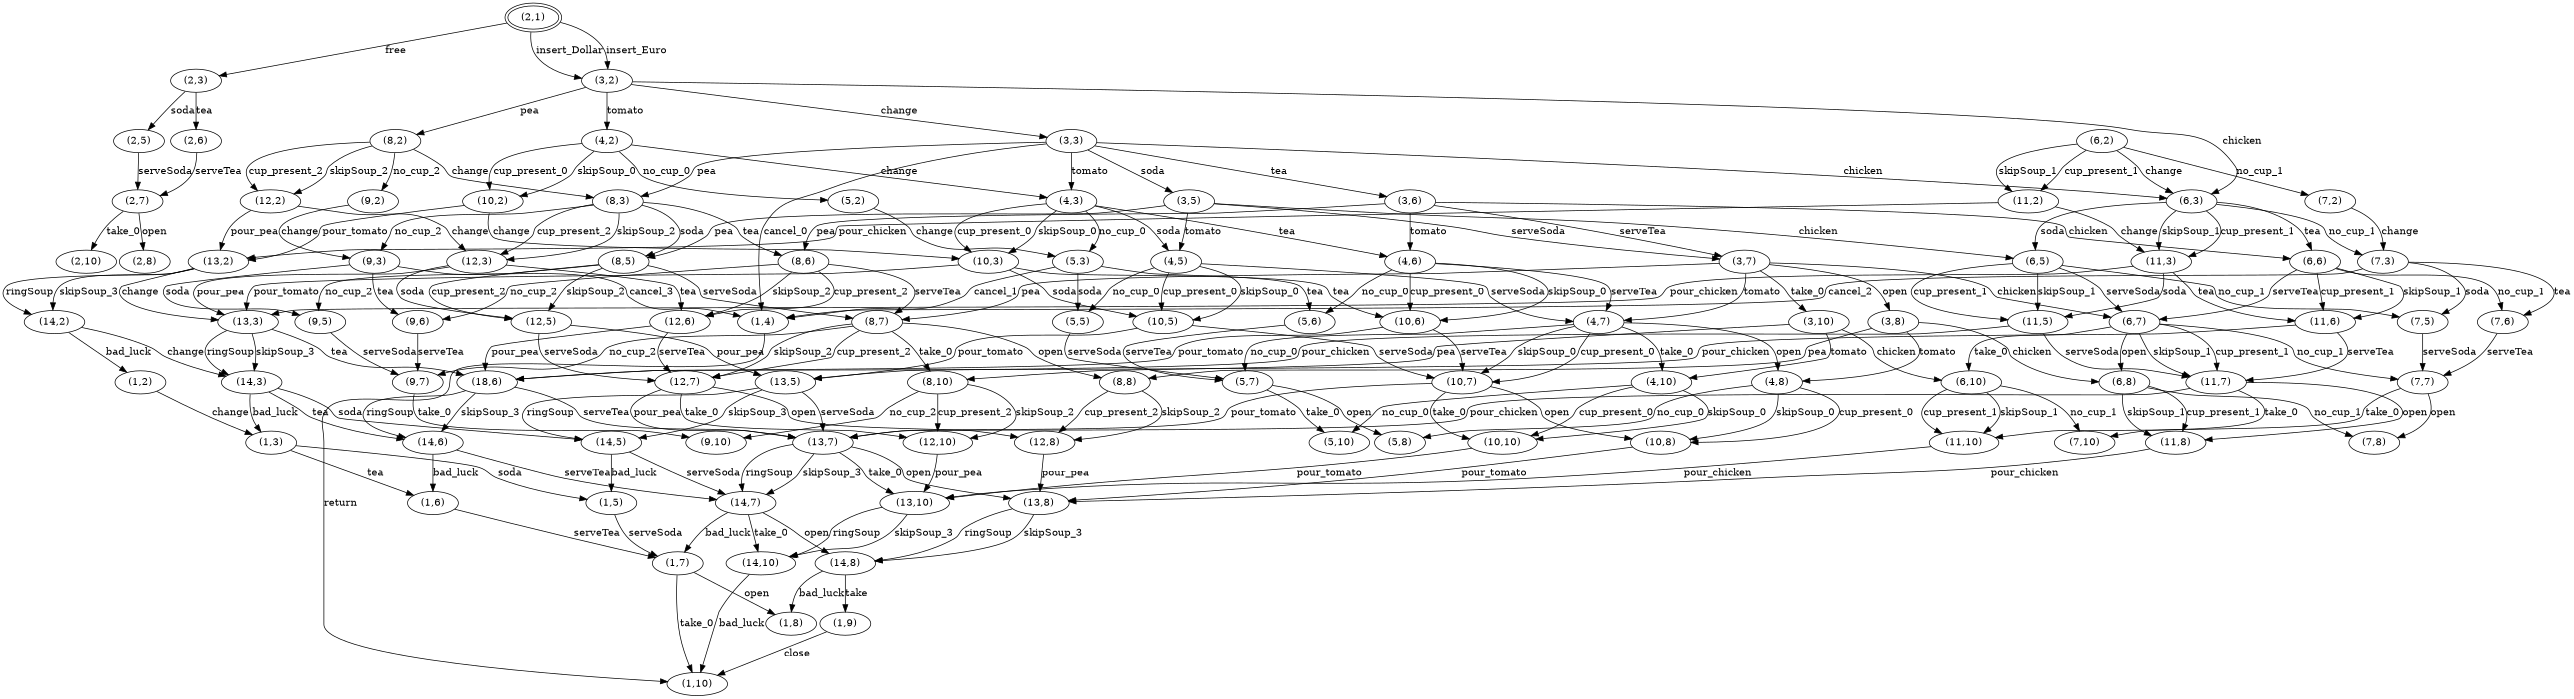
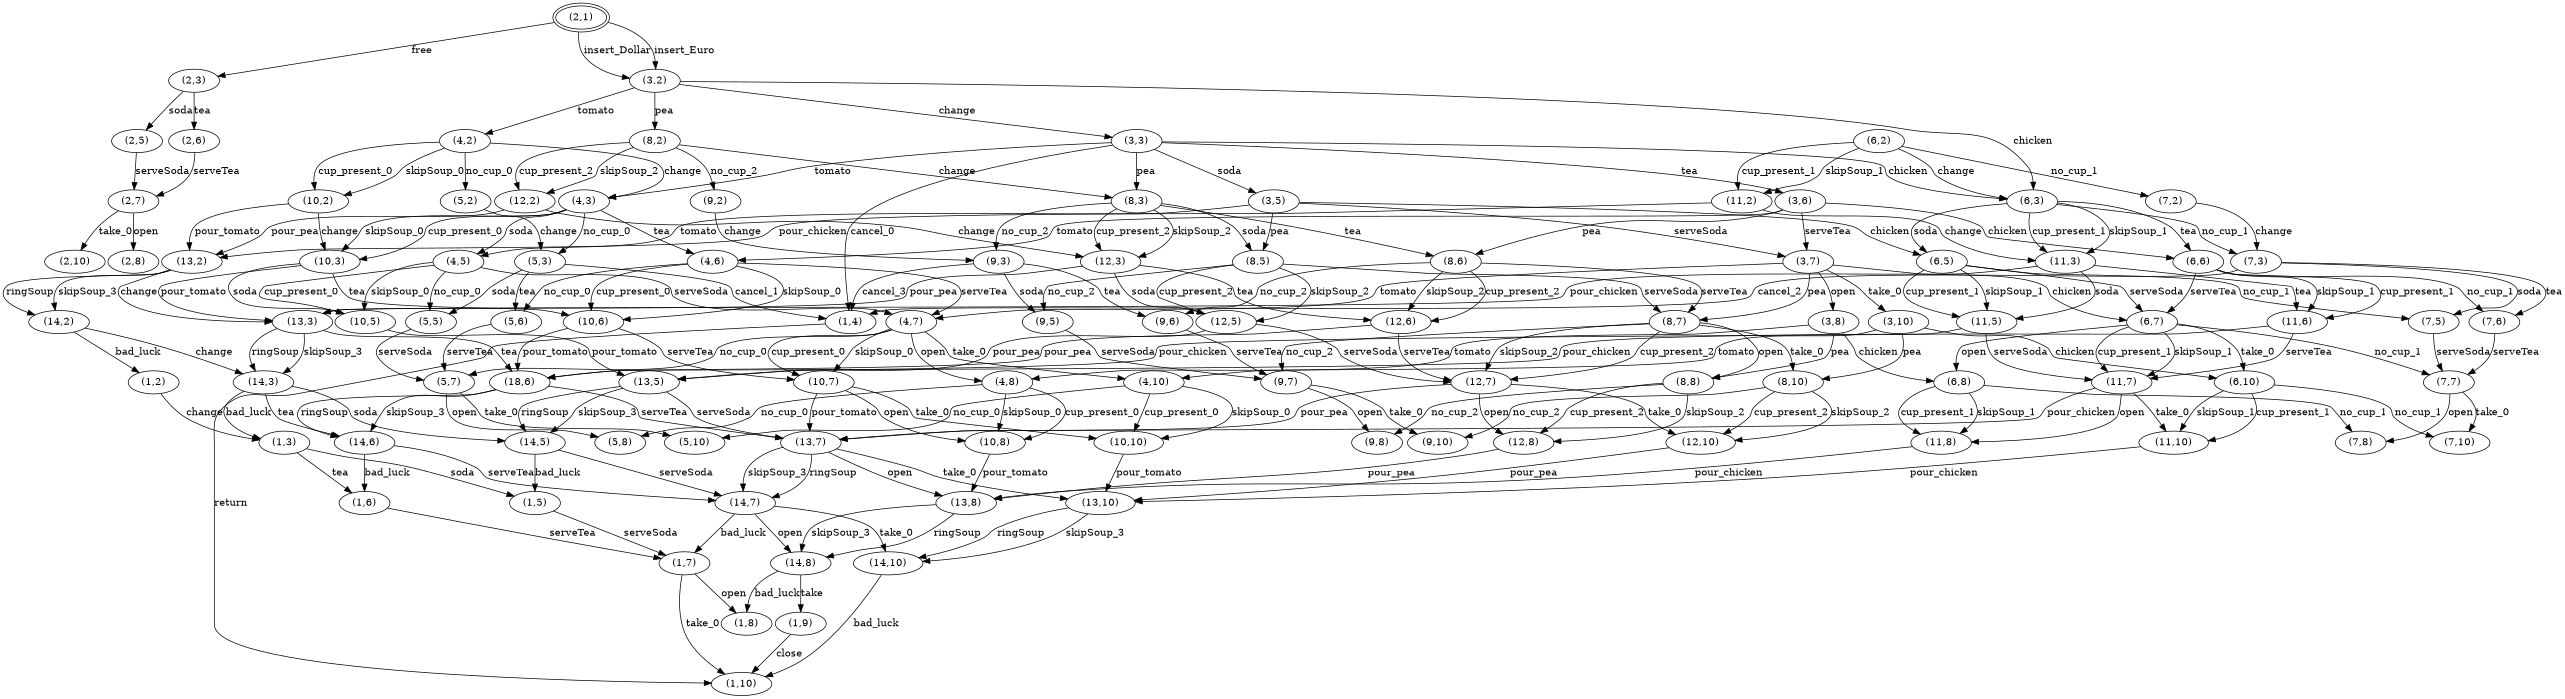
edge "(10,5)" -> "(10,7)": removed, label "serveSoda"
node "(9,8)": added
